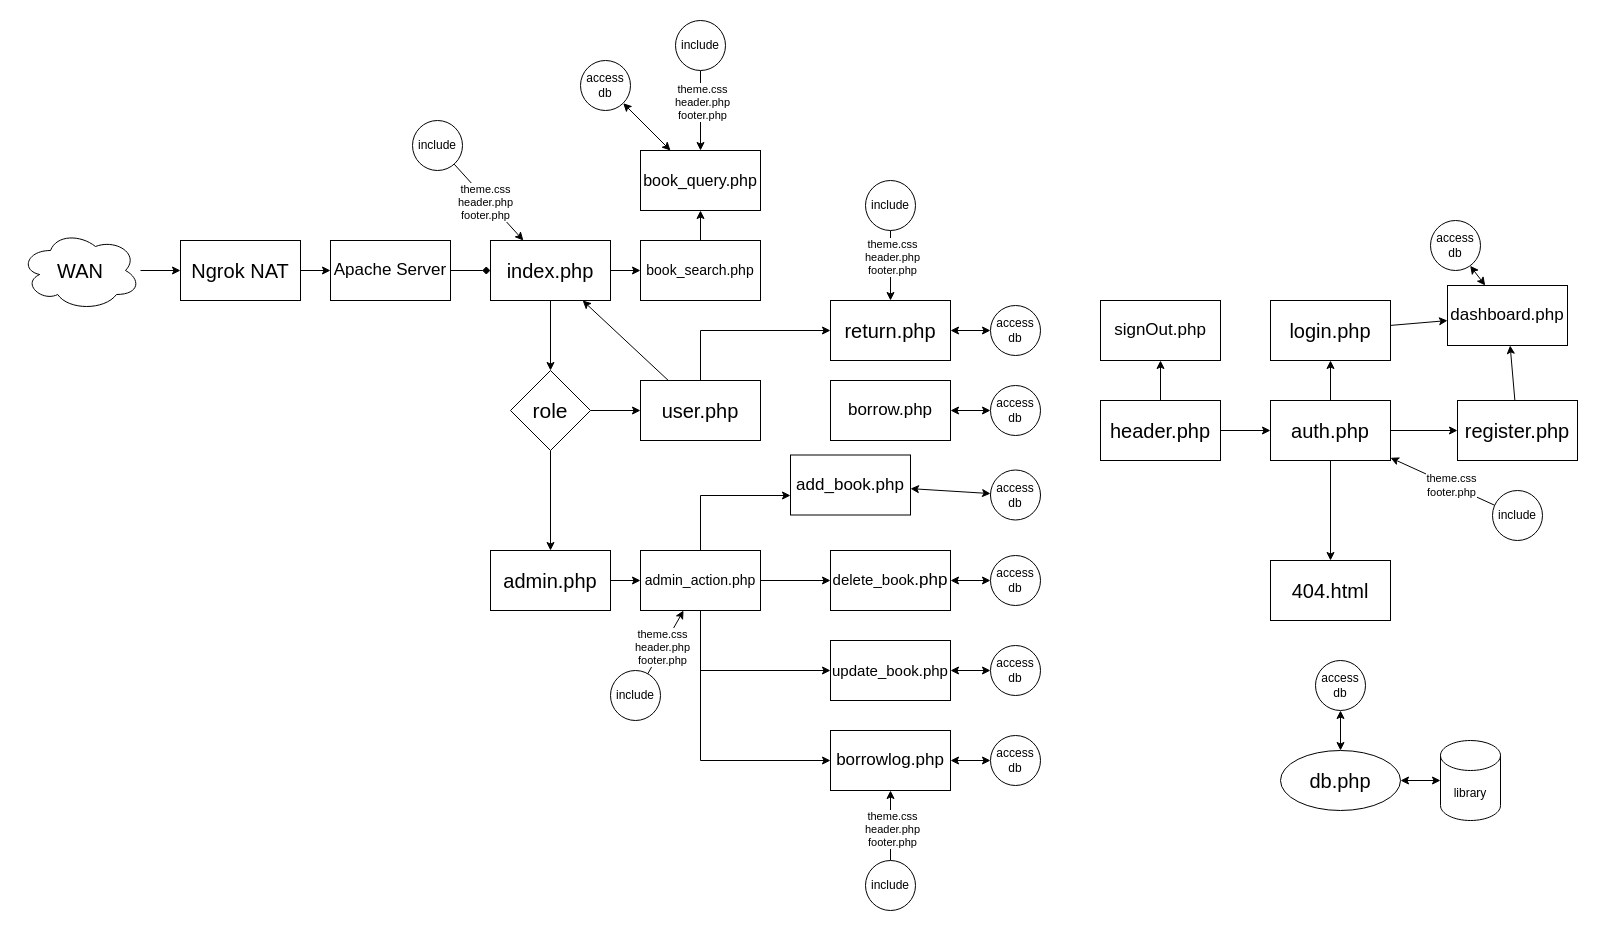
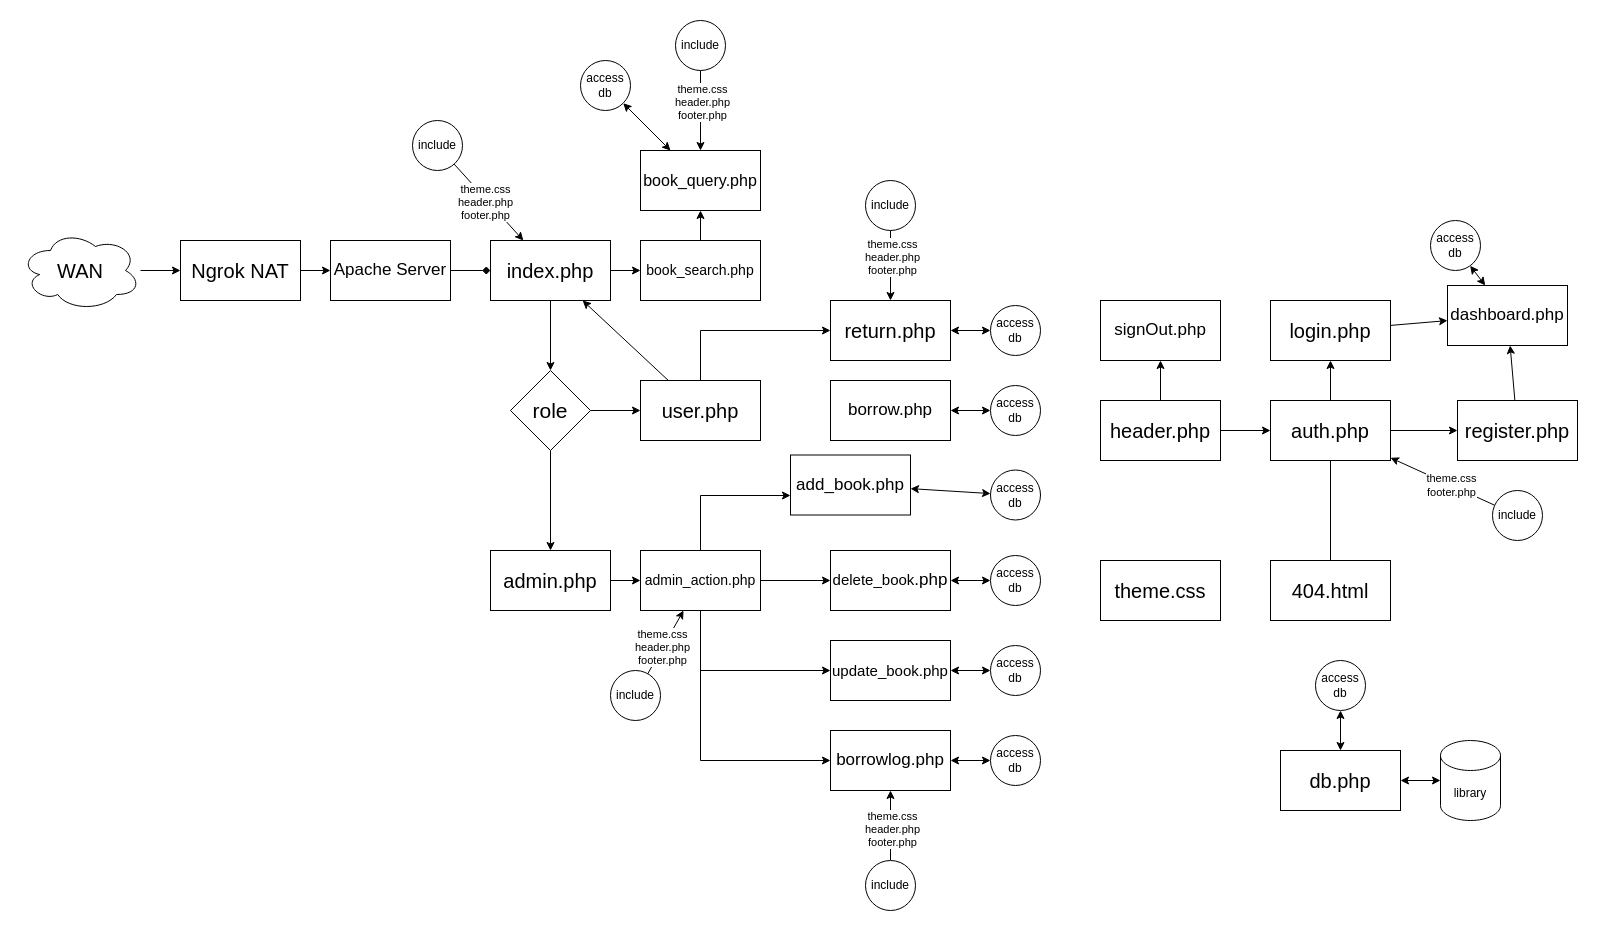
edge "auth.php" -> "404.html": arrowhead classic -> none
node "theme.css": added
node "db.php": shape ellipse -> rectangle
